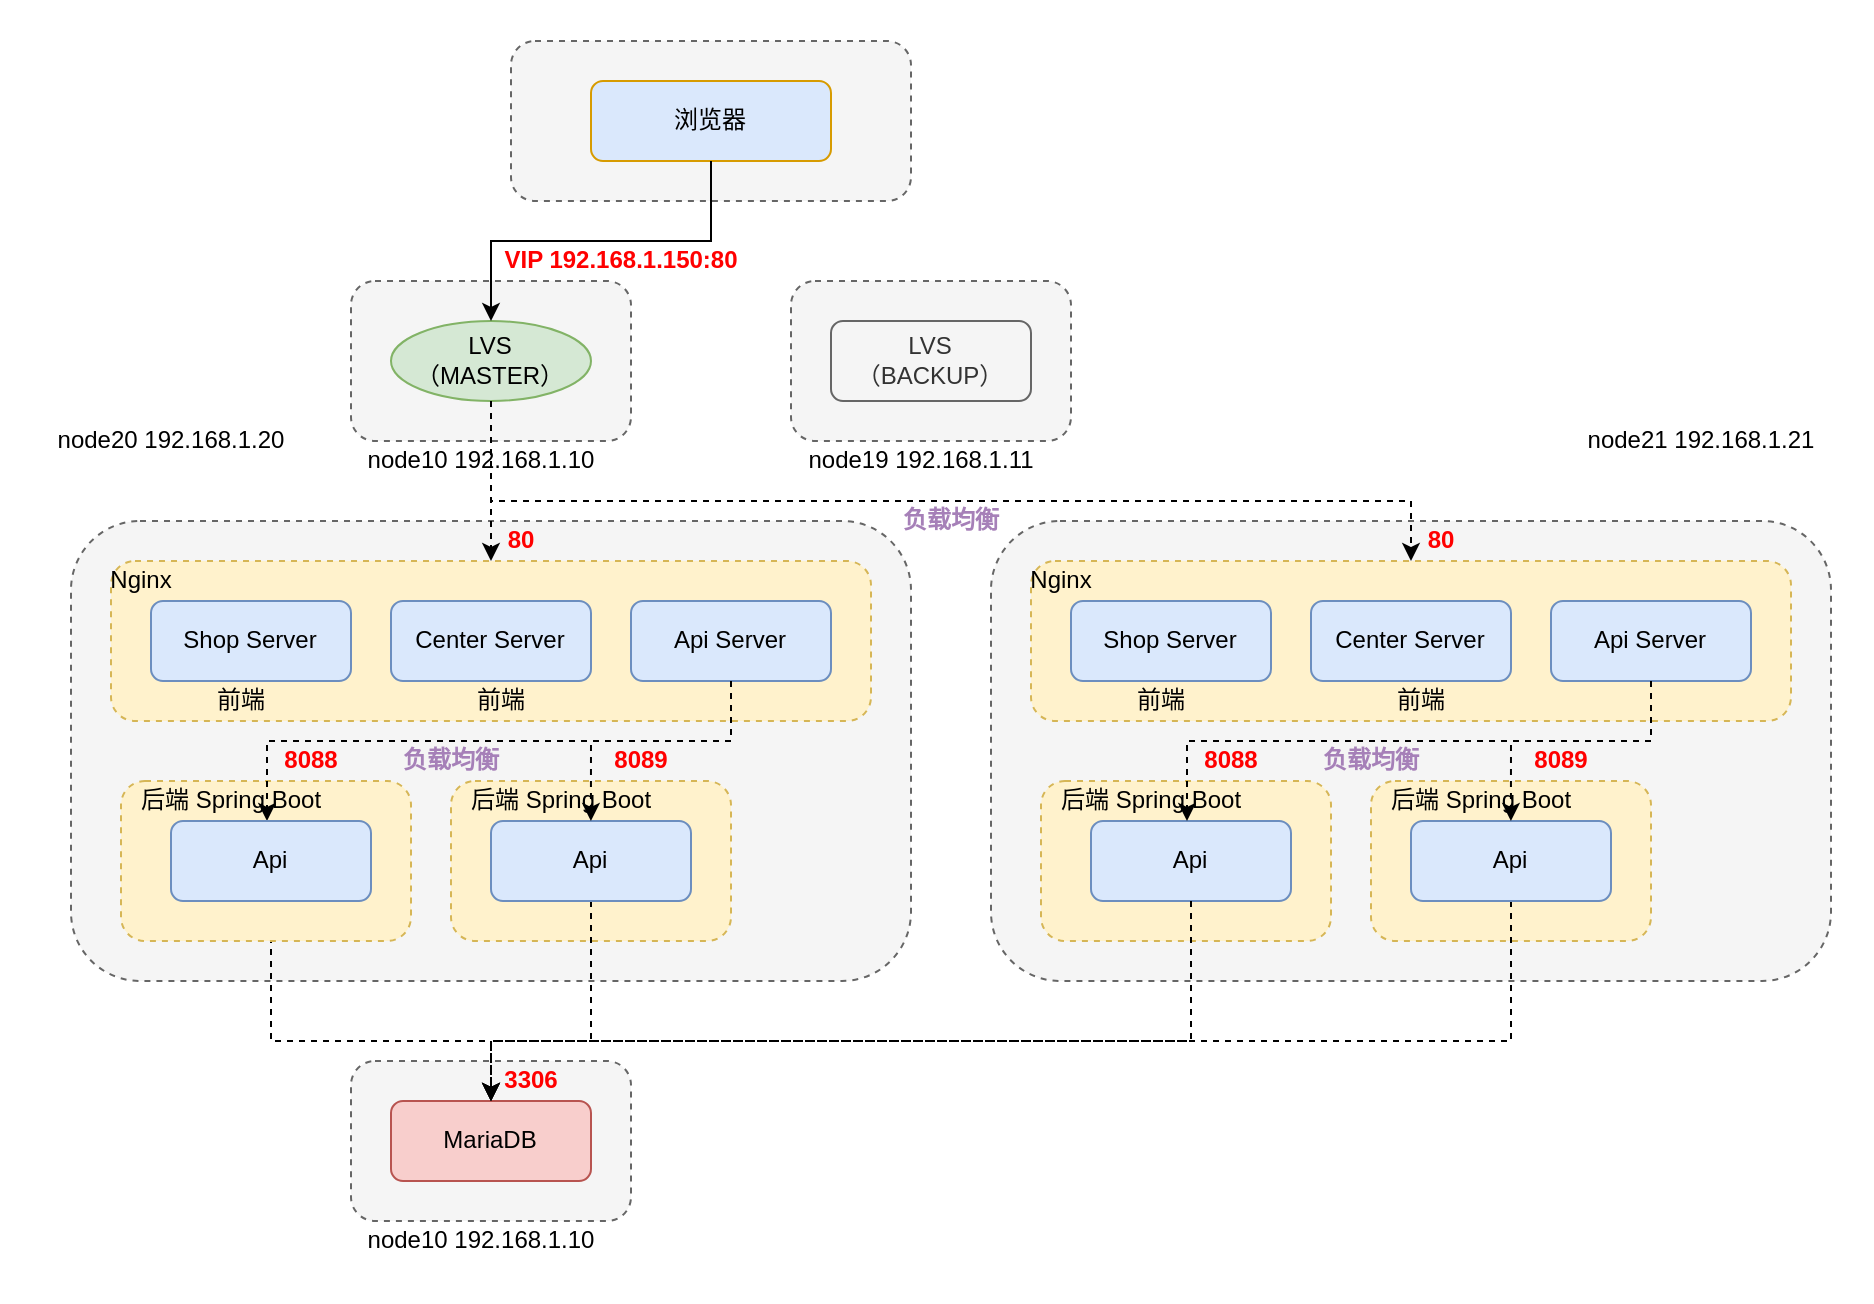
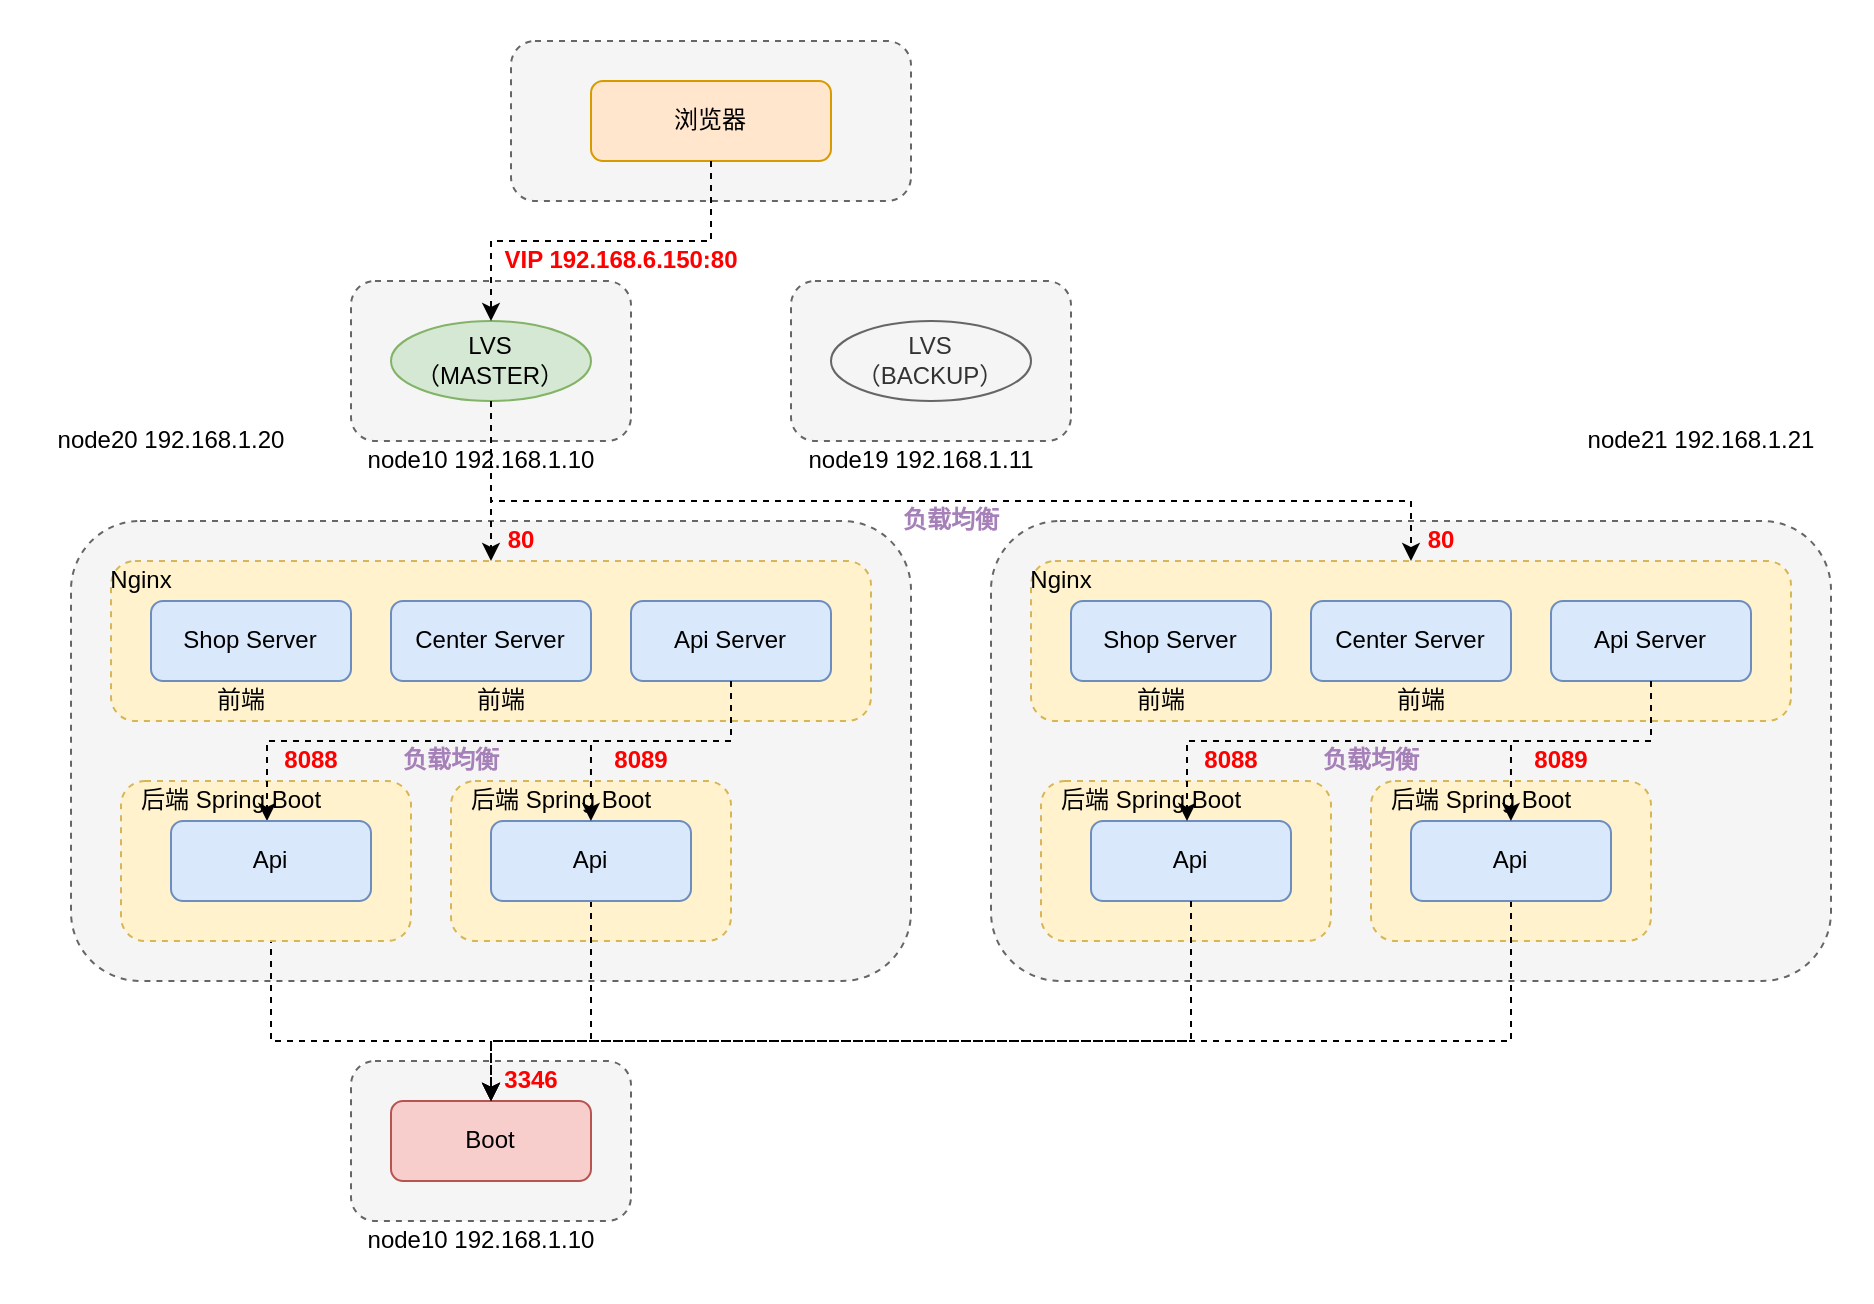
node "浏览器": fillcolor #dae8fc -> #ffe6cc
edge "浏览器" -> "LVS （MASTER）": style solid -> dashed
node "VIP 192.168.1.150:80": label "VIP 192.168.1.150:80" -> "VIP 192.168.6.150:80"
node "LVS （BACKUP）": shape rounded rectangle -> ellipse
node "3306": label "3306" -> "3346"
node "MariaDB": label "MariaDB" -> "Boot"
